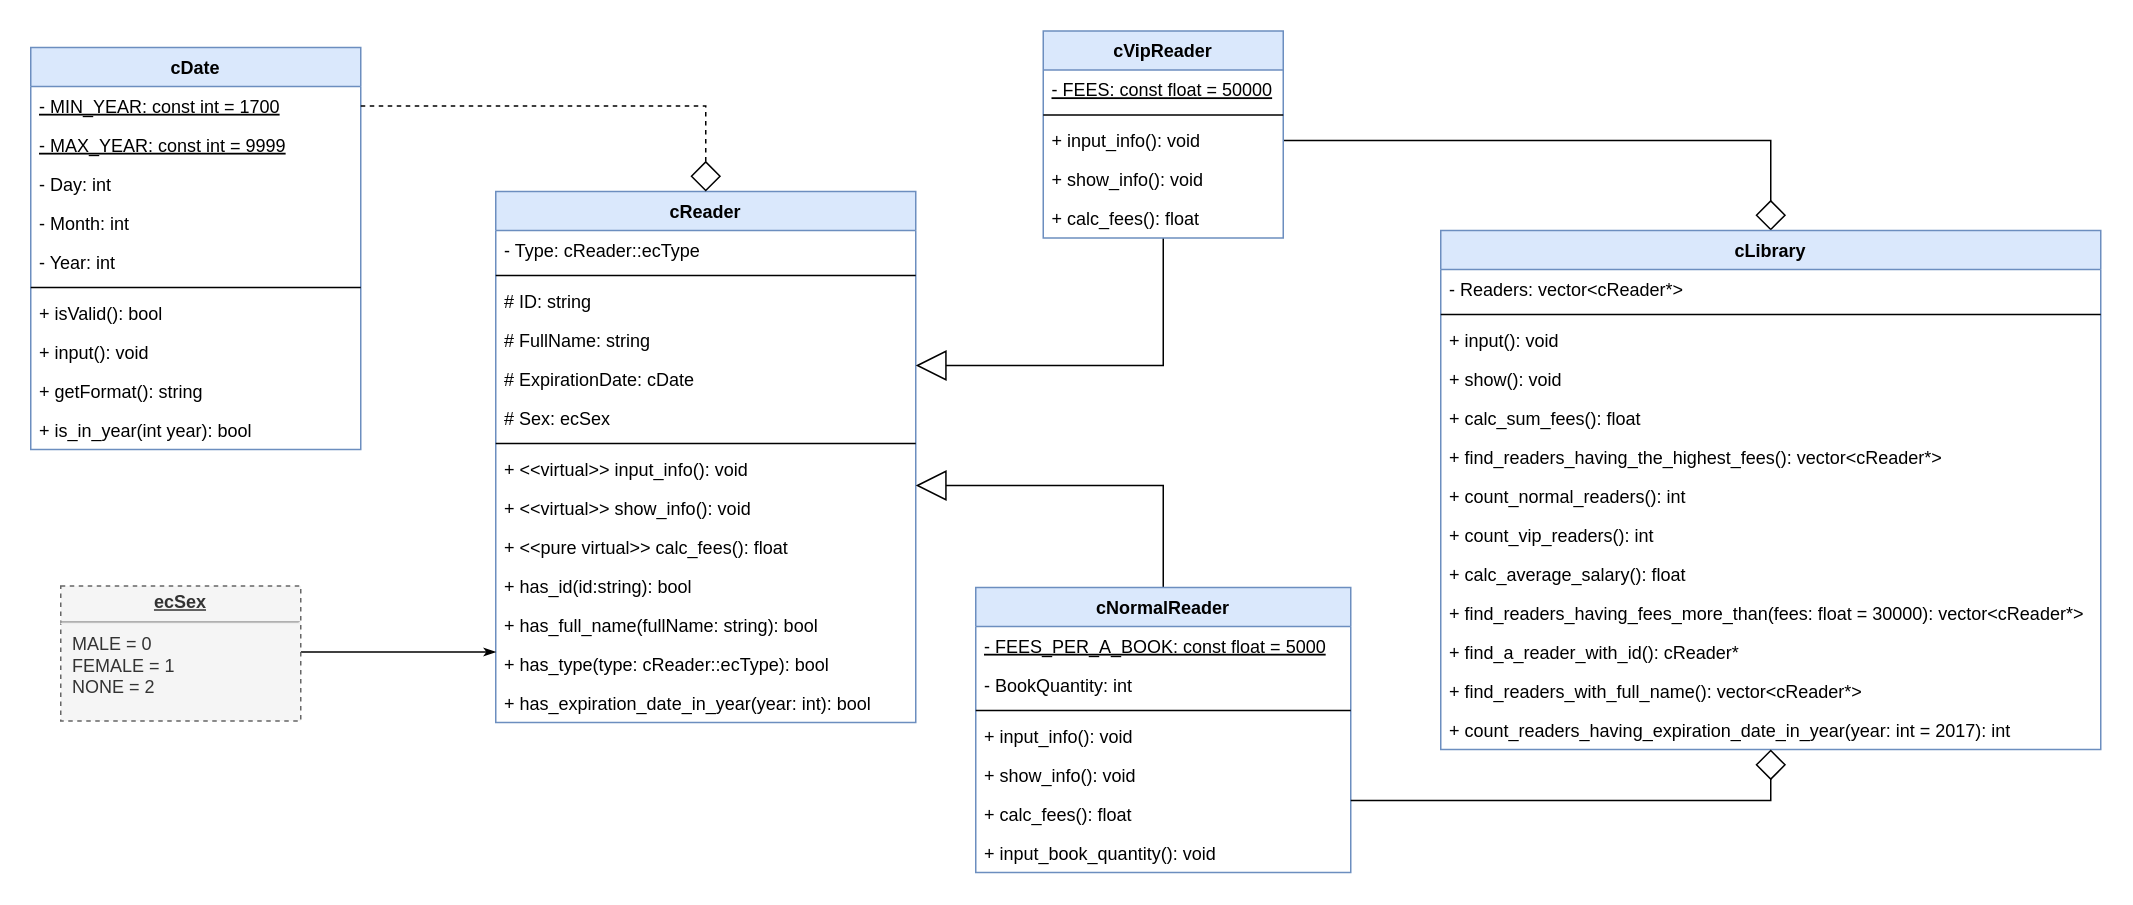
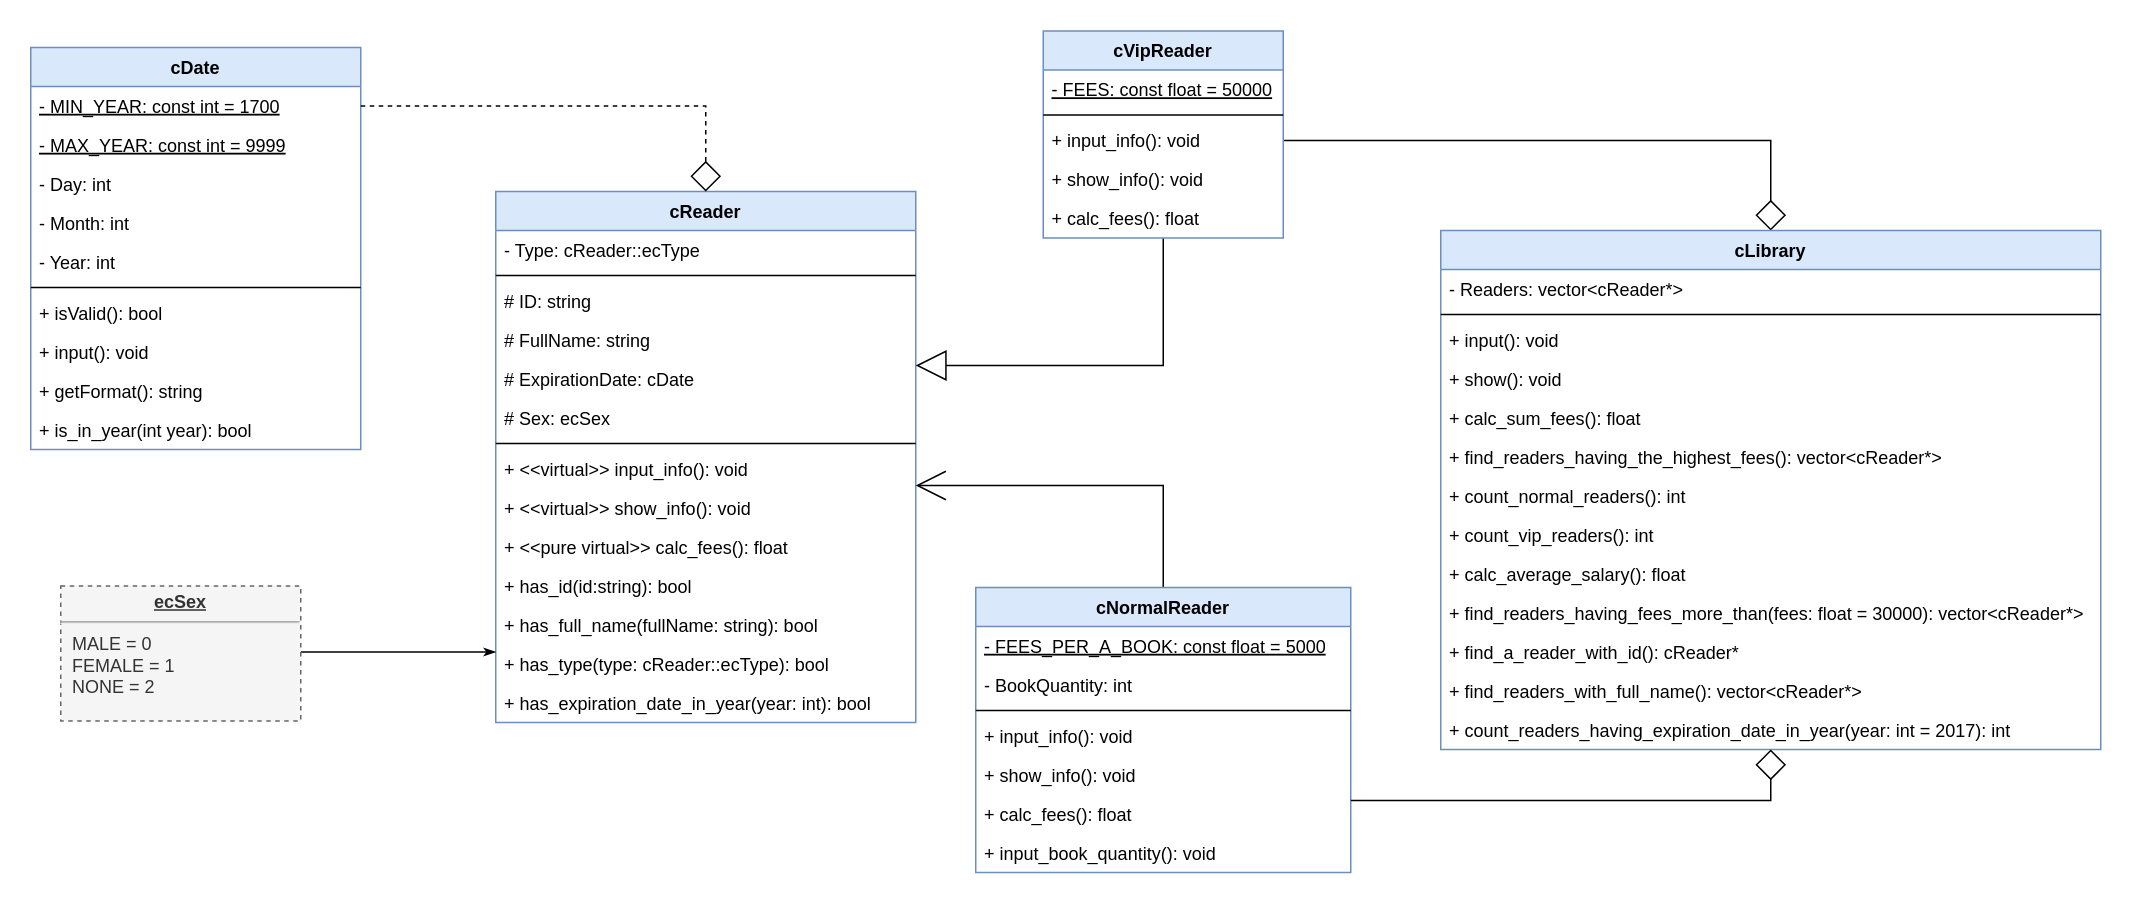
edge "cNormalReader" -> "cReader": arrowhead block -> open
